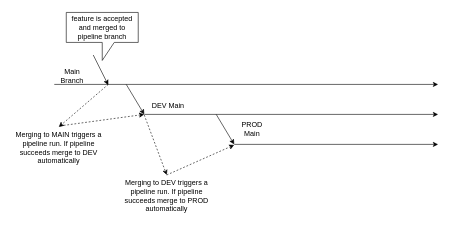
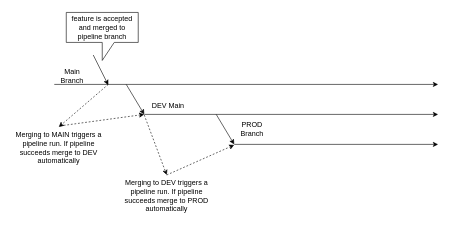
node "PROD Main": label "PROD Main" -> "PROD Branch"
